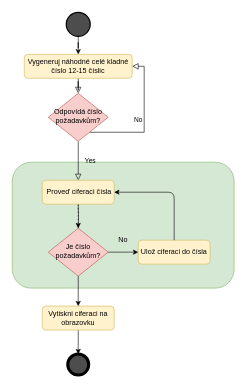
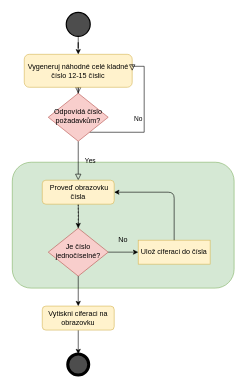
node "Vygeneruj náhodné celé kladné číslo 12-15 číslic": size 108x24 -> 108x33
node "Proveď ciferaci čísla": label "Proveď ciferaci čísla" -> "Proveď obrazovku čísla"
node "Je číslo požadavkům?": label "Je číslo požadavkům?" -> "Je číslo jednočíselné?"
node "Ulož ciferaci do čísla": shape rounded rectangle -> rectangle
